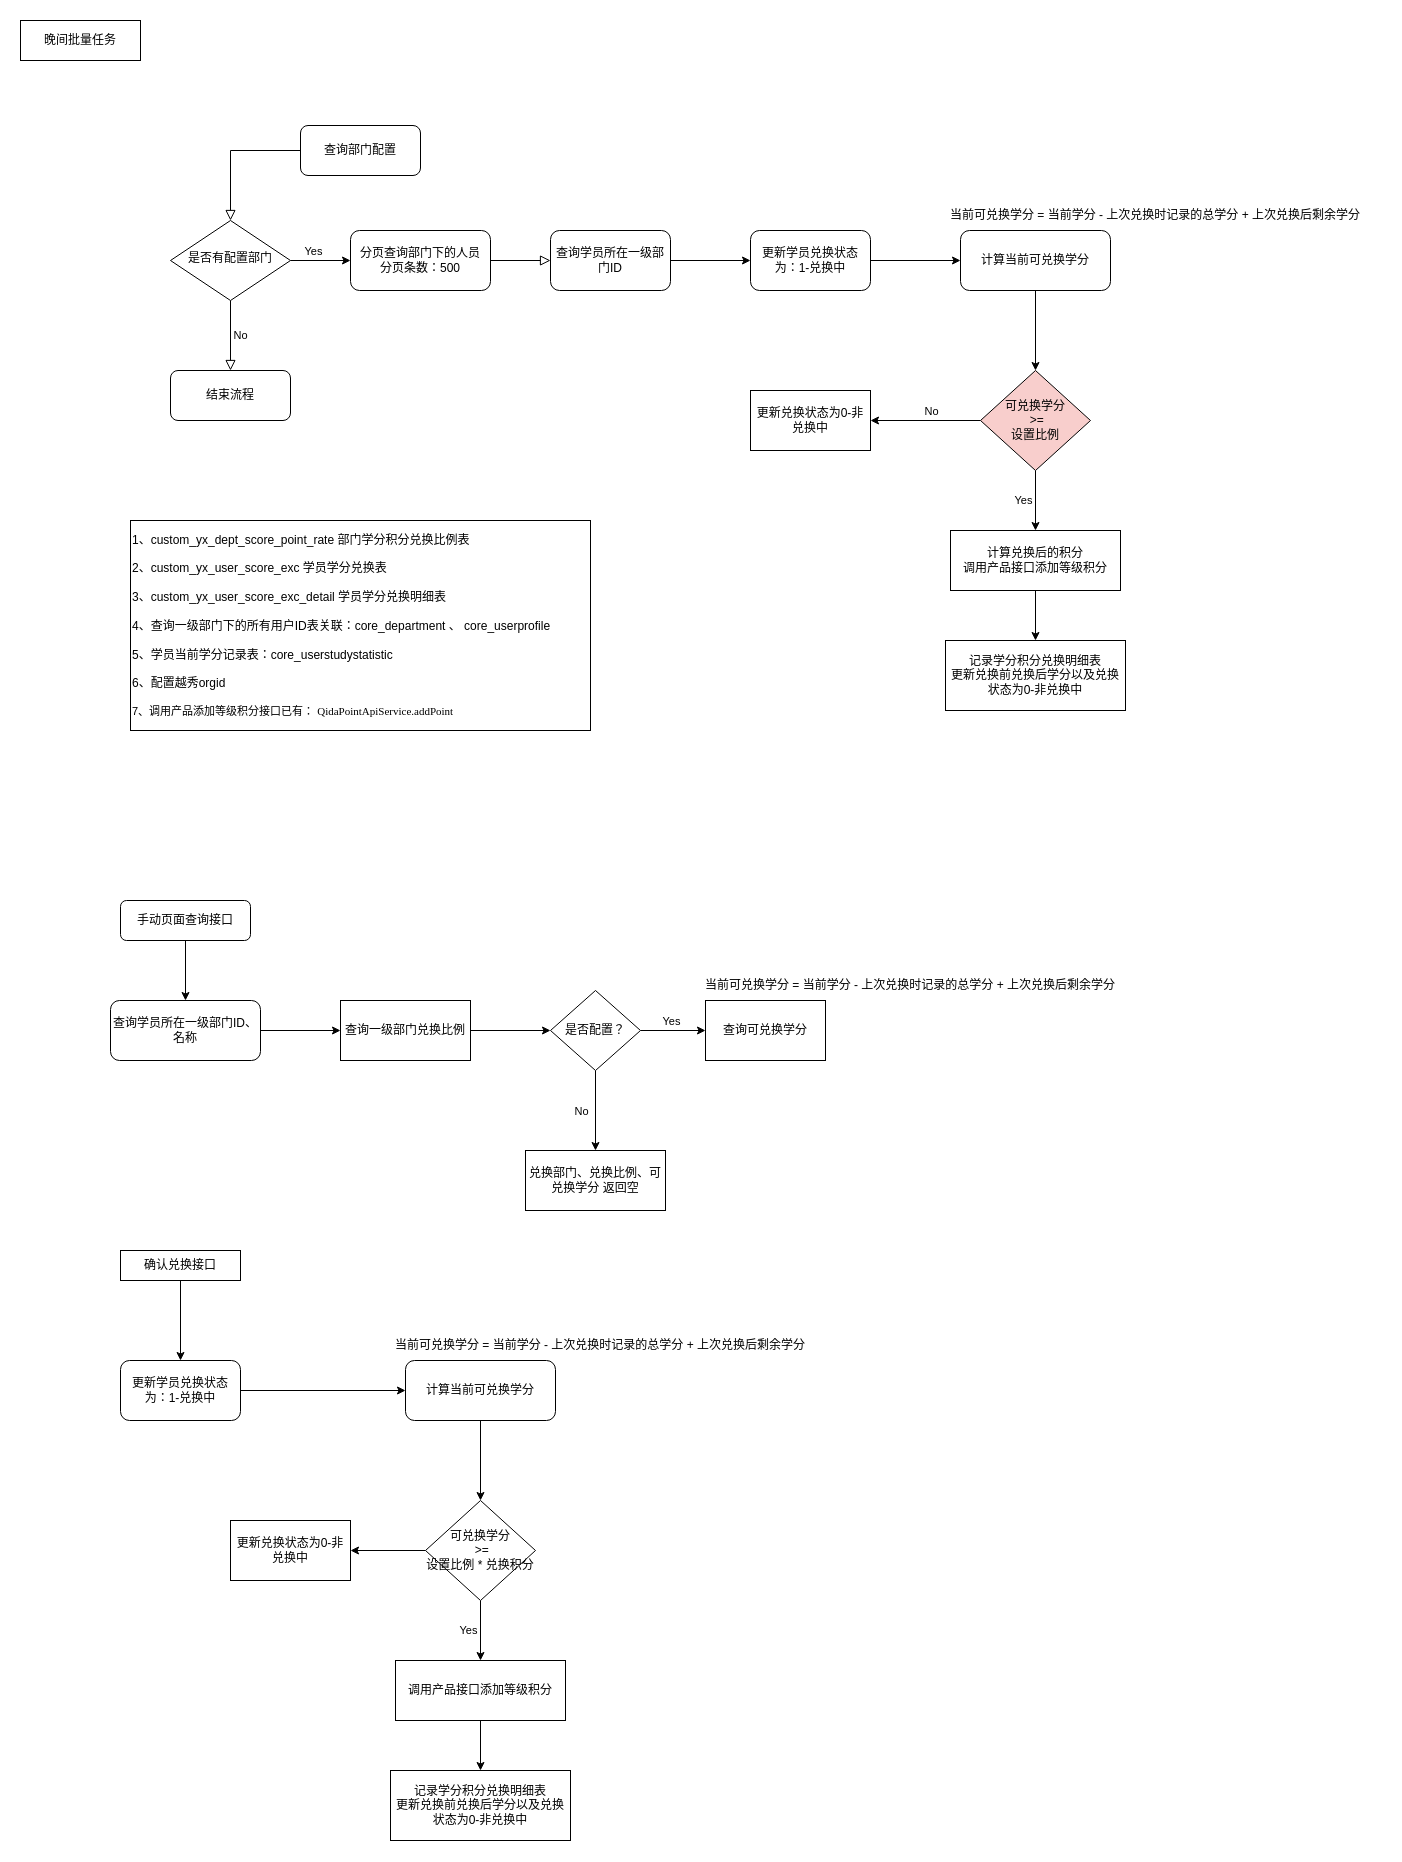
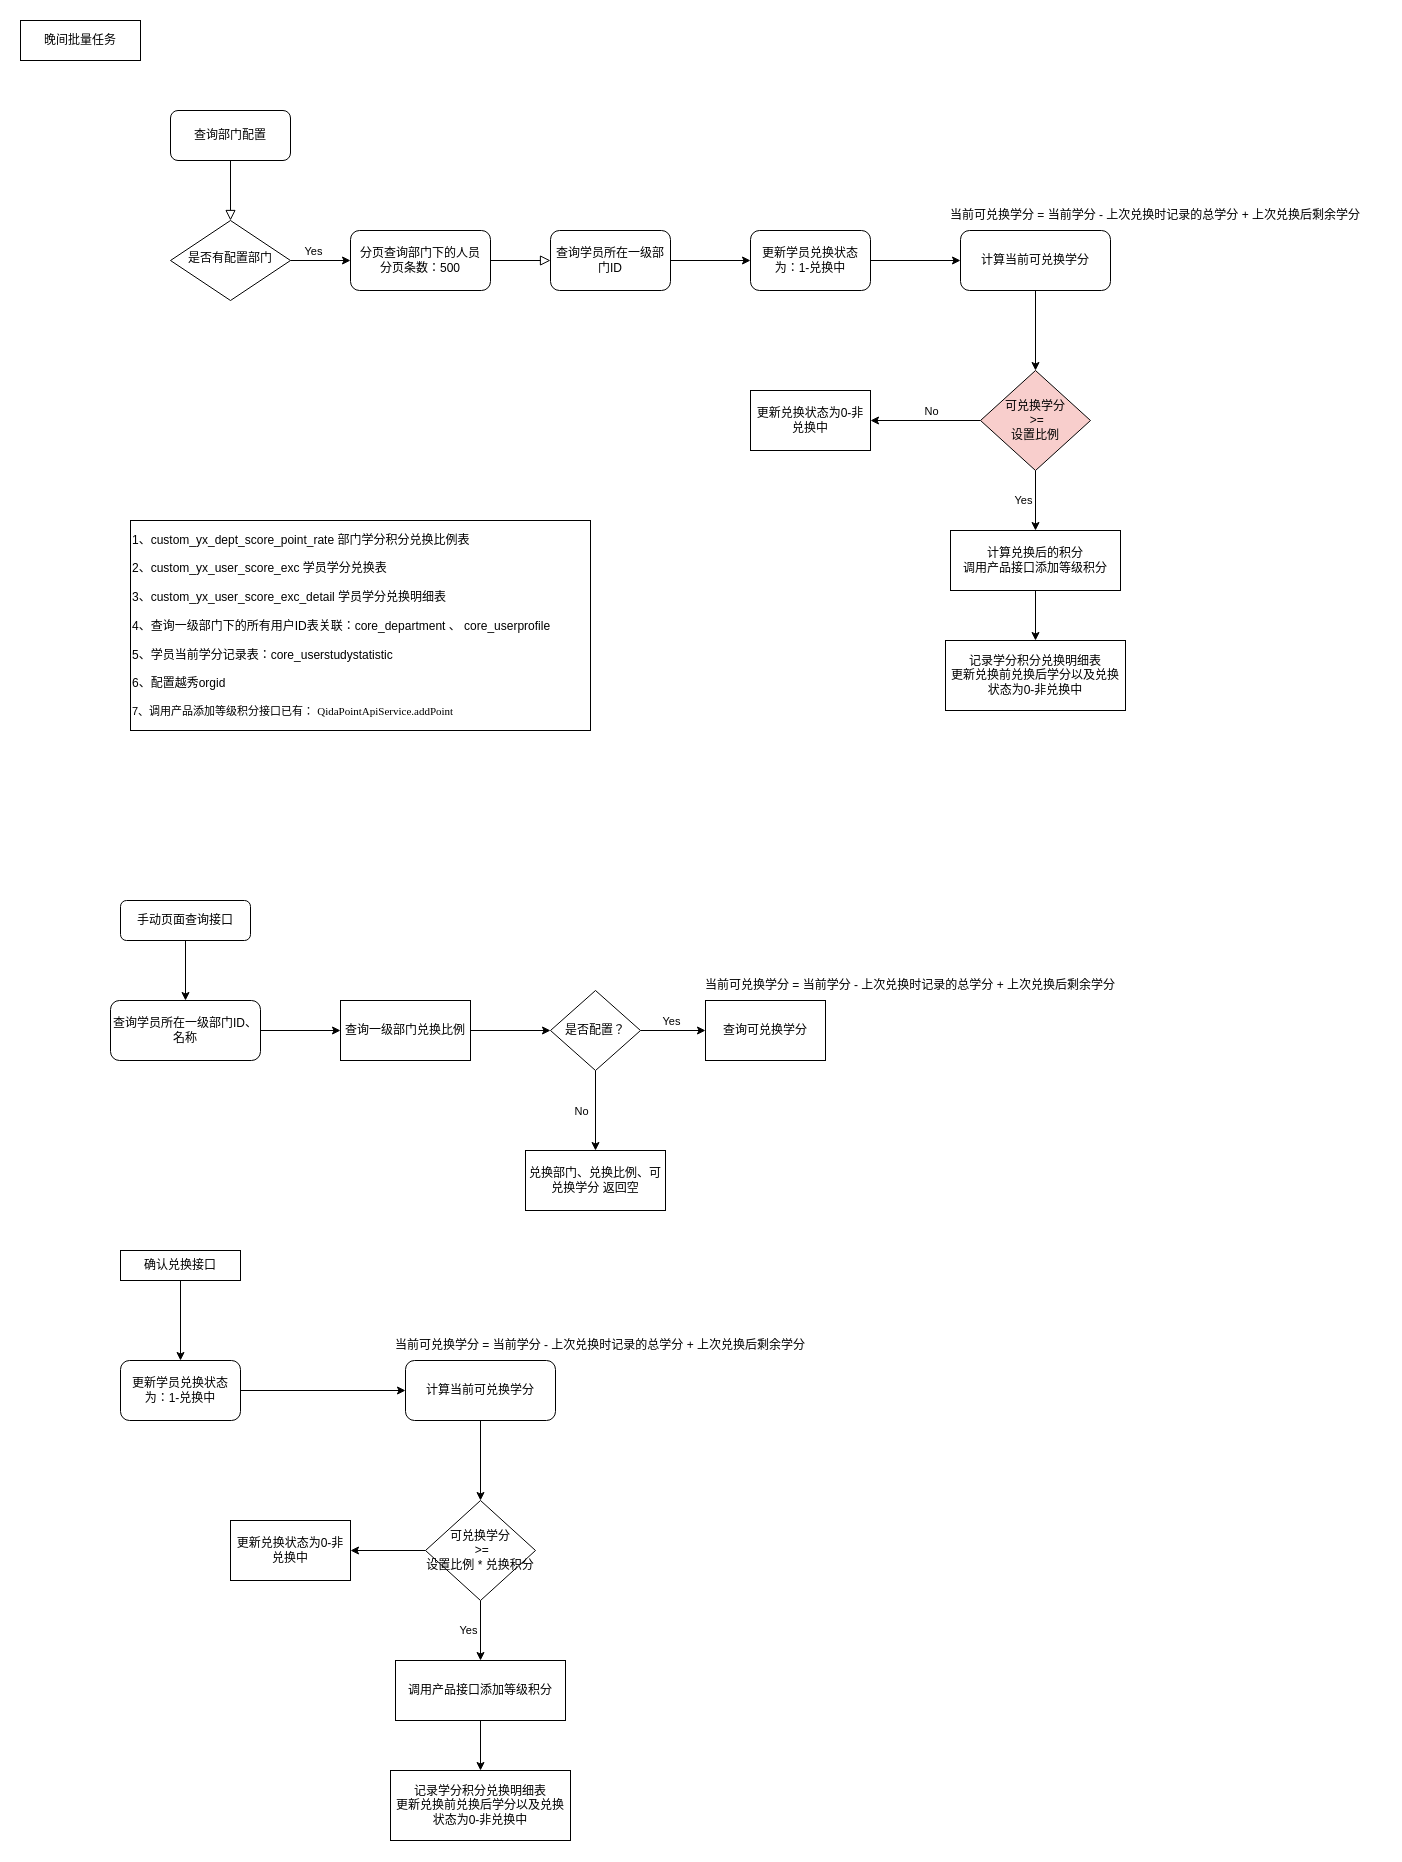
node "查询部门配置": moved (361, 151) -> (231, 136)
edge "是否有配置部门" -> "结束流程": removed, label "No"
node "结束流程": removed
